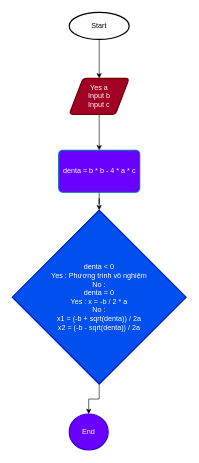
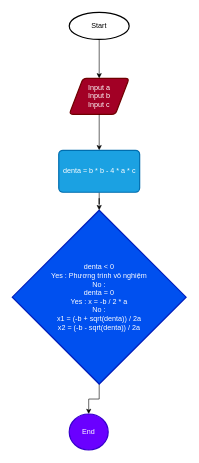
node "Yes a Input b Input c": label "Yes a Input b Input c" -> "Input a Input b Input c"
node "denta = b * b - 4 * a * c": fillcolor #6a00ff -> #1ba1e2
